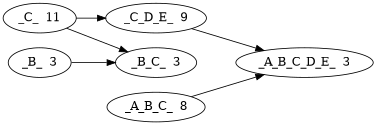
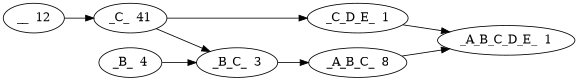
node "__  12": added
node "_C_  11": label "_C_  11" -> "_C_  41"
node "_C_D_E_  9": label "_C_D_E_  9" -> "_C_D_E_  1"
node "_B_  3": label "_B_  3" -> "_B_  4"
edge "_B_C_  3" -> "_A_B_C_  8": added
node "_A_B_C_D_E_  3": label "_A_B_C_D_E_  3" -> "_A_B_C_D_E_  1"
